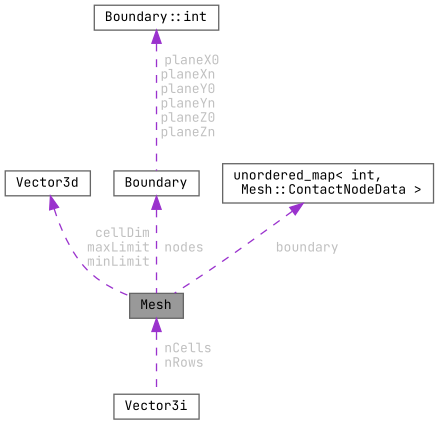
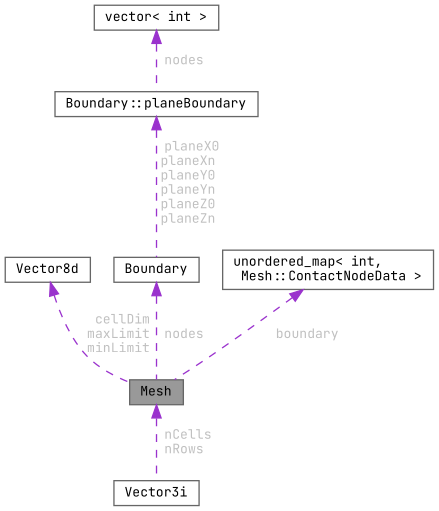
node "vector< int >": added
node "Boundary::int": label "Boundary::int" -> "Boundary::planeBoundary"
node "Vector3d": label "Vector3d" -> "Vector8d"
